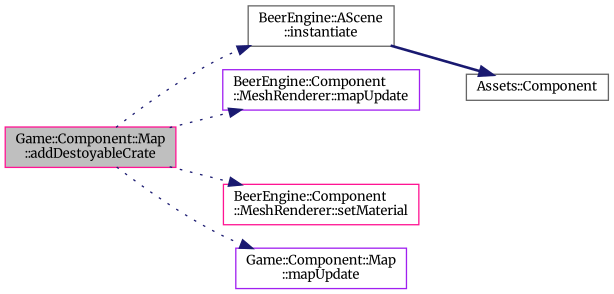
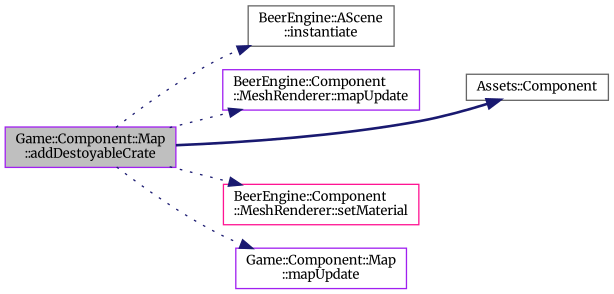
edge "BeerEngine::AScene ::instantiate" -> "Assets::Component": now "Game::Component::Map ::addDestoyableCrate" -> "Assets::Component"
node "Game::Component::Map ::addDestoyableCrate": color deeppink -> purple
